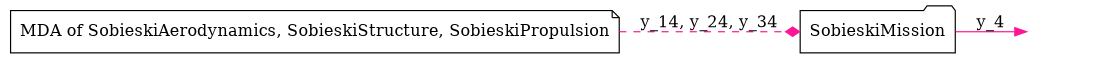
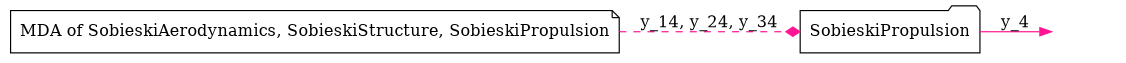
node "SobieskiMission": label "SobieskiMission" -> "SobieskiPropulsion"
